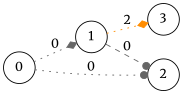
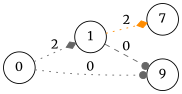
node "3": label "3" -> "7"
edge "0" -> "1": label "0" -> "2"
node "2": label "2" -> "9"
